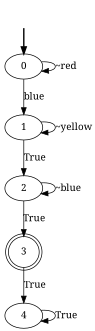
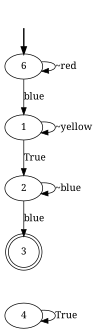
node "0": label "0" -> "6"
edge "2" -> "3": label "True" -> "blue"
edge "3" -> "4": removed, label "True"
